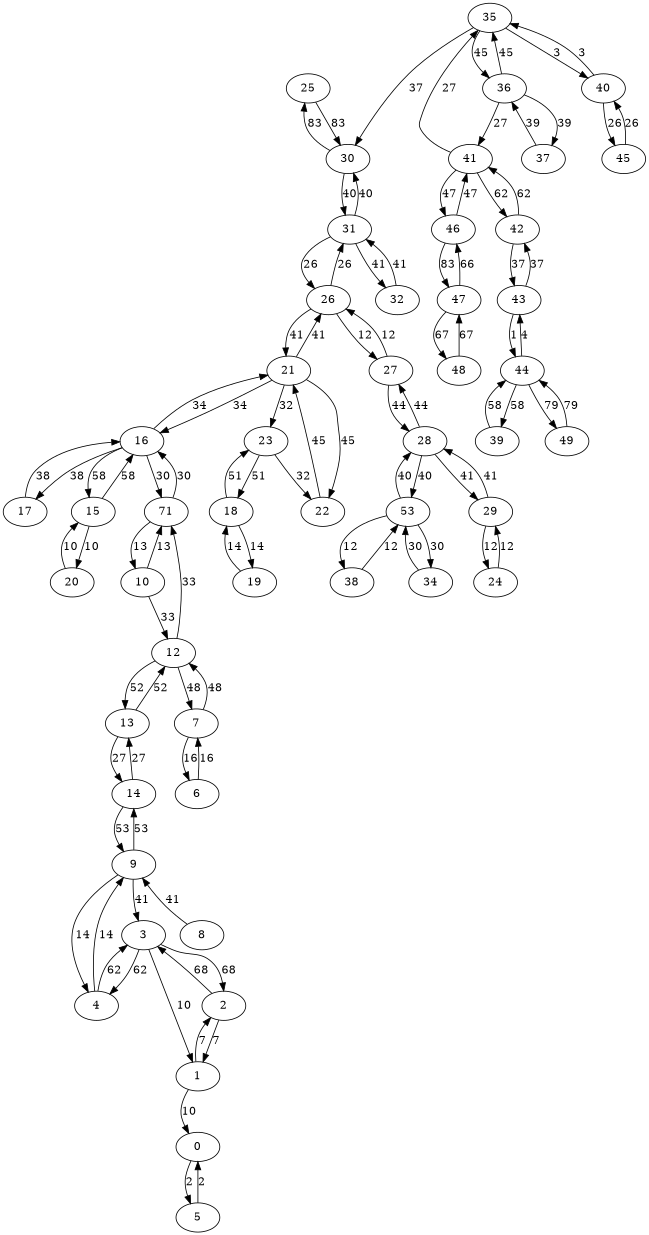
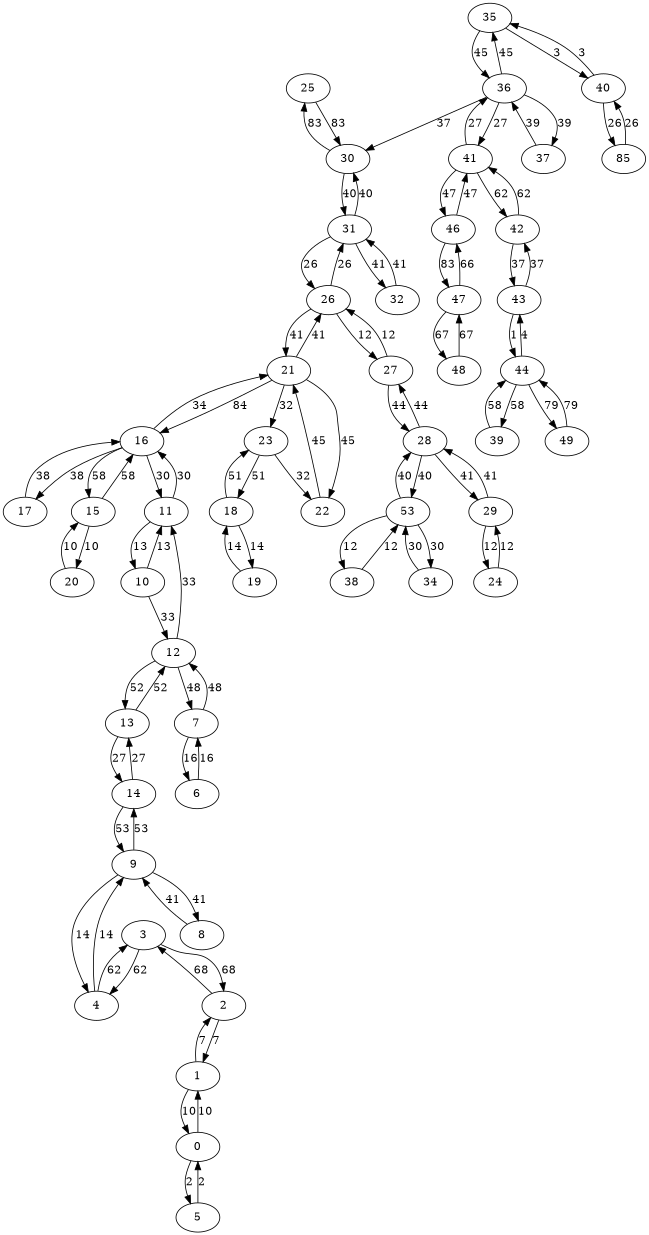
edge "35" -> "30": now "36" -> "30"
edge "41" -> "35": now "41" -> "36"
node "45": label "45" -> "85"
edge "21" -> "16": label "34" -> "84"
node "71": label "71" -> "11"
edge "9" -> "3": now "9" -> "8"
edge "3" -> "1": now "0" -> "1"
